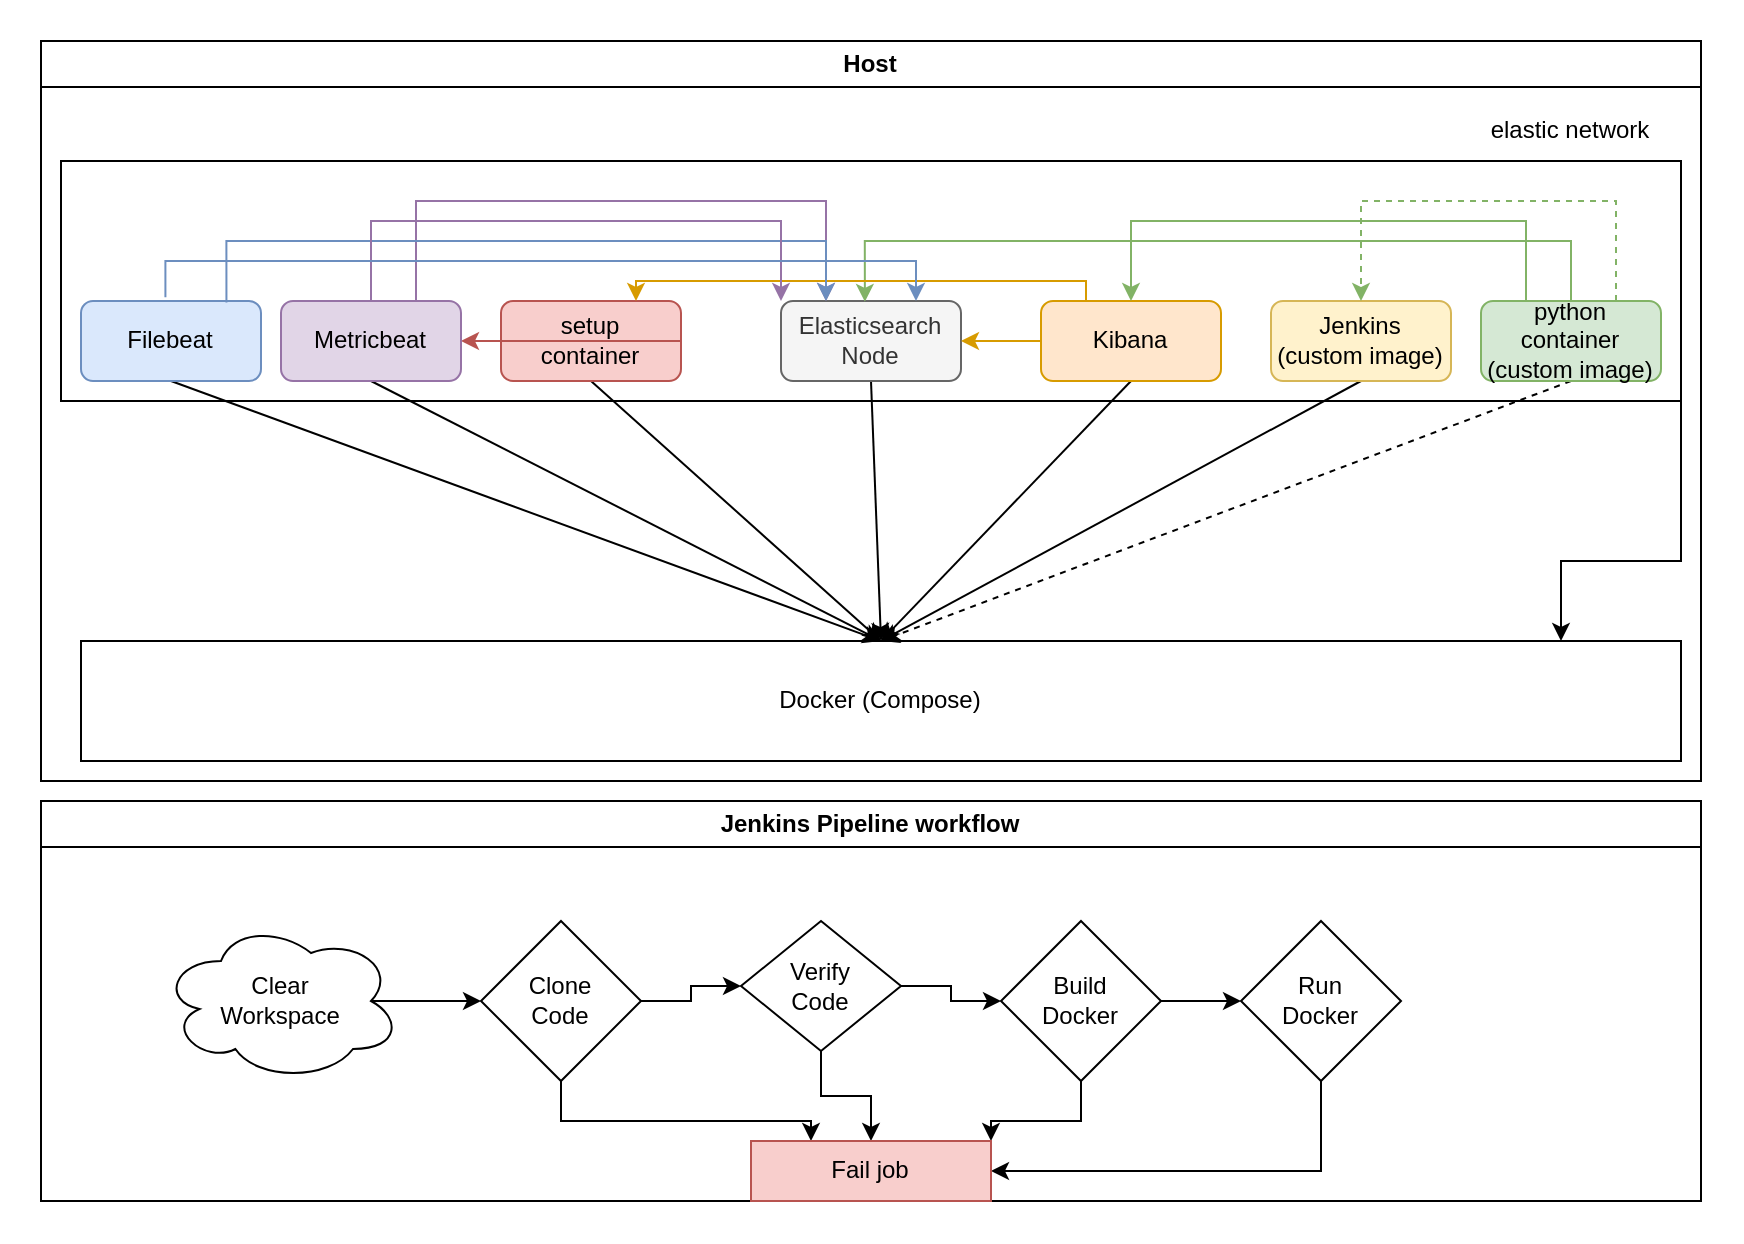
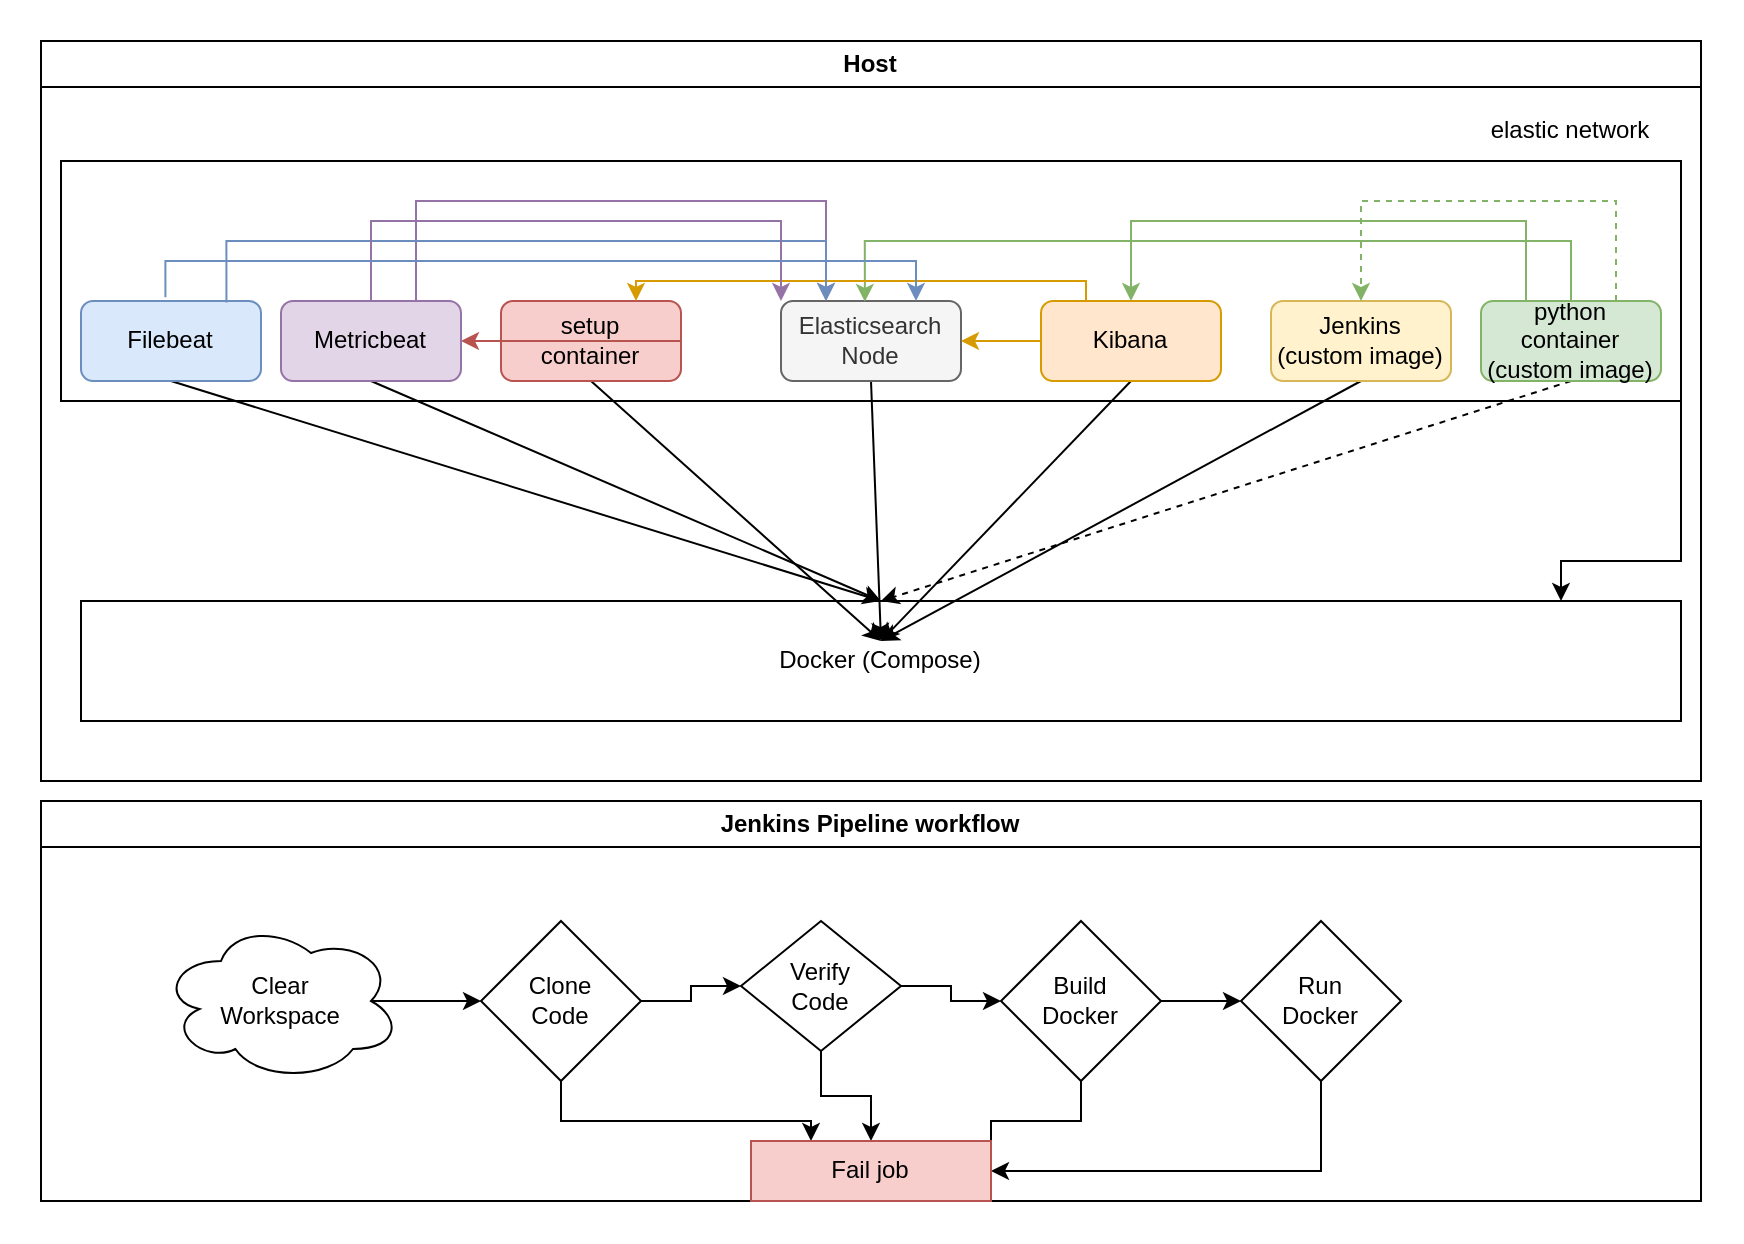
node "Docker (Compose)": moved (881, 701) -> (881, 661)
edge "Build Docker" -> "Fail job": arrowhead classic -> none
